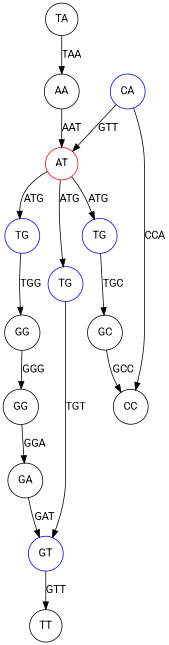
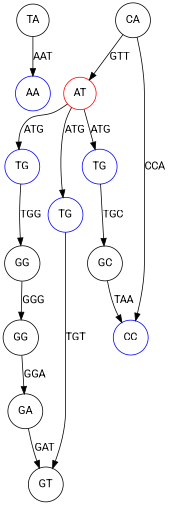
edge "TA" -> "AA": label "TAA" -> "AAT"
node "AA": color black -> blue
node "CA": color blue -> black
edge "AA" -> "AT": removed, label "AAT"
edge "GC" -> "CC": label "GCC" -> "TAA"
node "CC": color black -> blue
node "GT": color blue -> black
node "TT": removed
